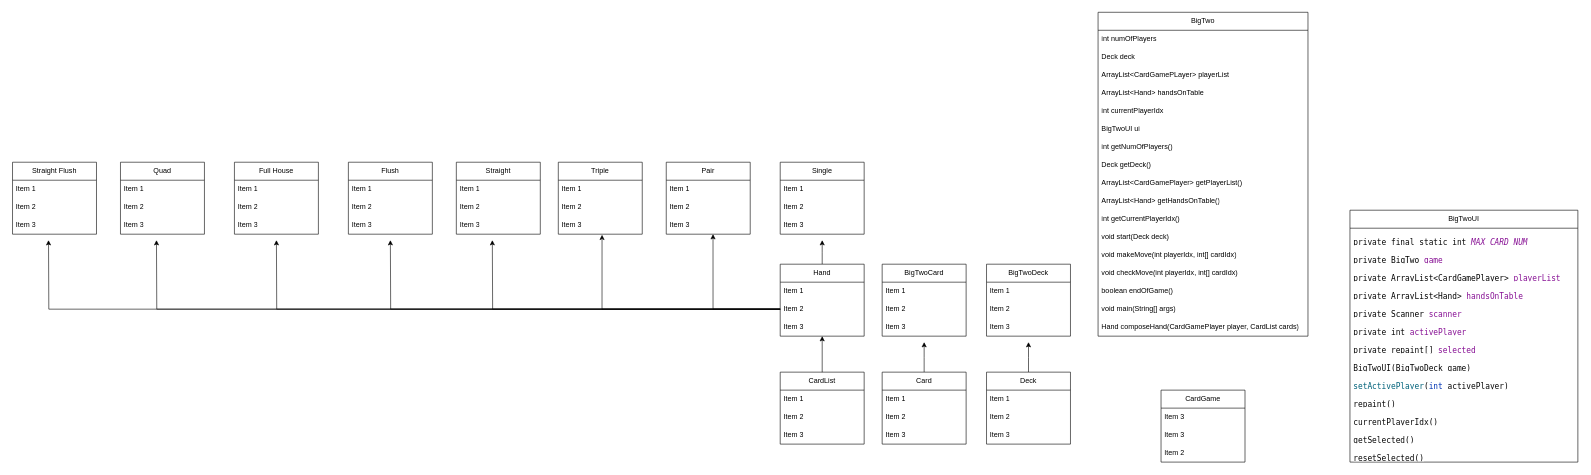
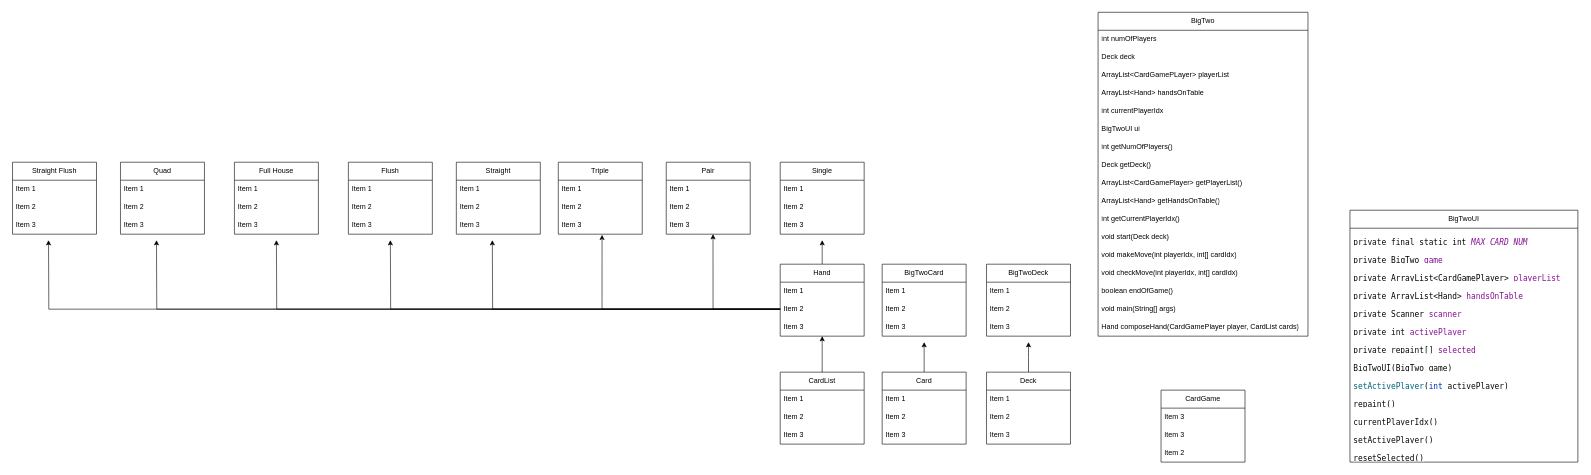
node "BigTwoUI(BigTwoDeck game)": label "BigTwoUI(BigTwoDeck game)" -> "BigTwoUI(BigTwo game)"
node "getSelected()": label "getSelected()" -> "setActivePlayer()"
